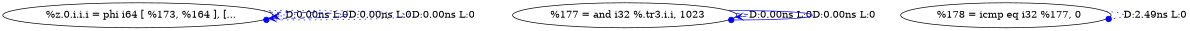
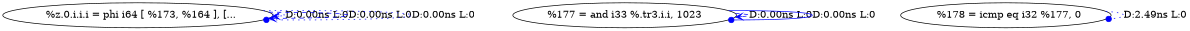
node "%177 = and i32 %.tr3.i.i, 1023": label "%177 = and i32 %.tr3.i.i, 1023" -> "%177 = and i33 %.tr3.i.i, 1023"
